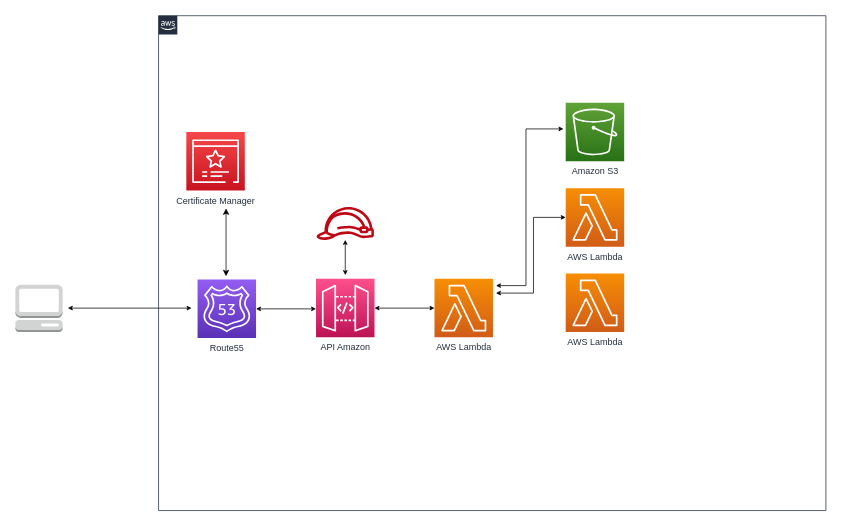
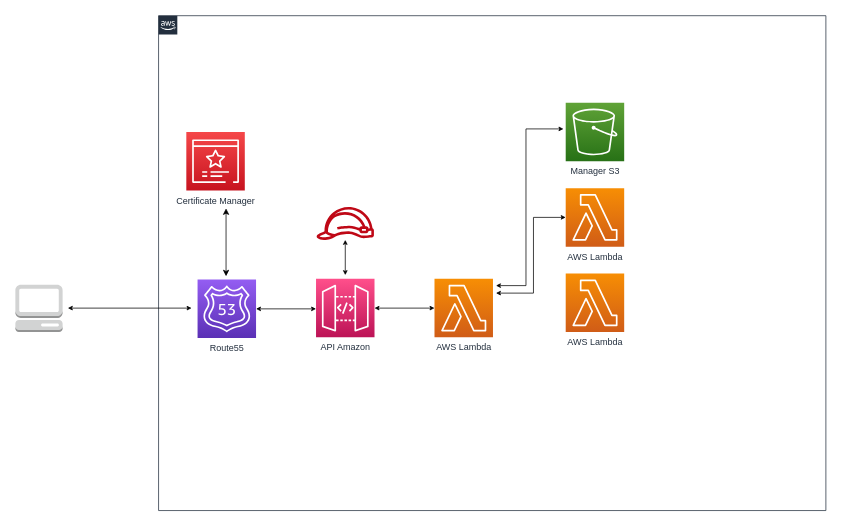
node "Amazon S3": label "Amazon S3" -> "Manager S3"
